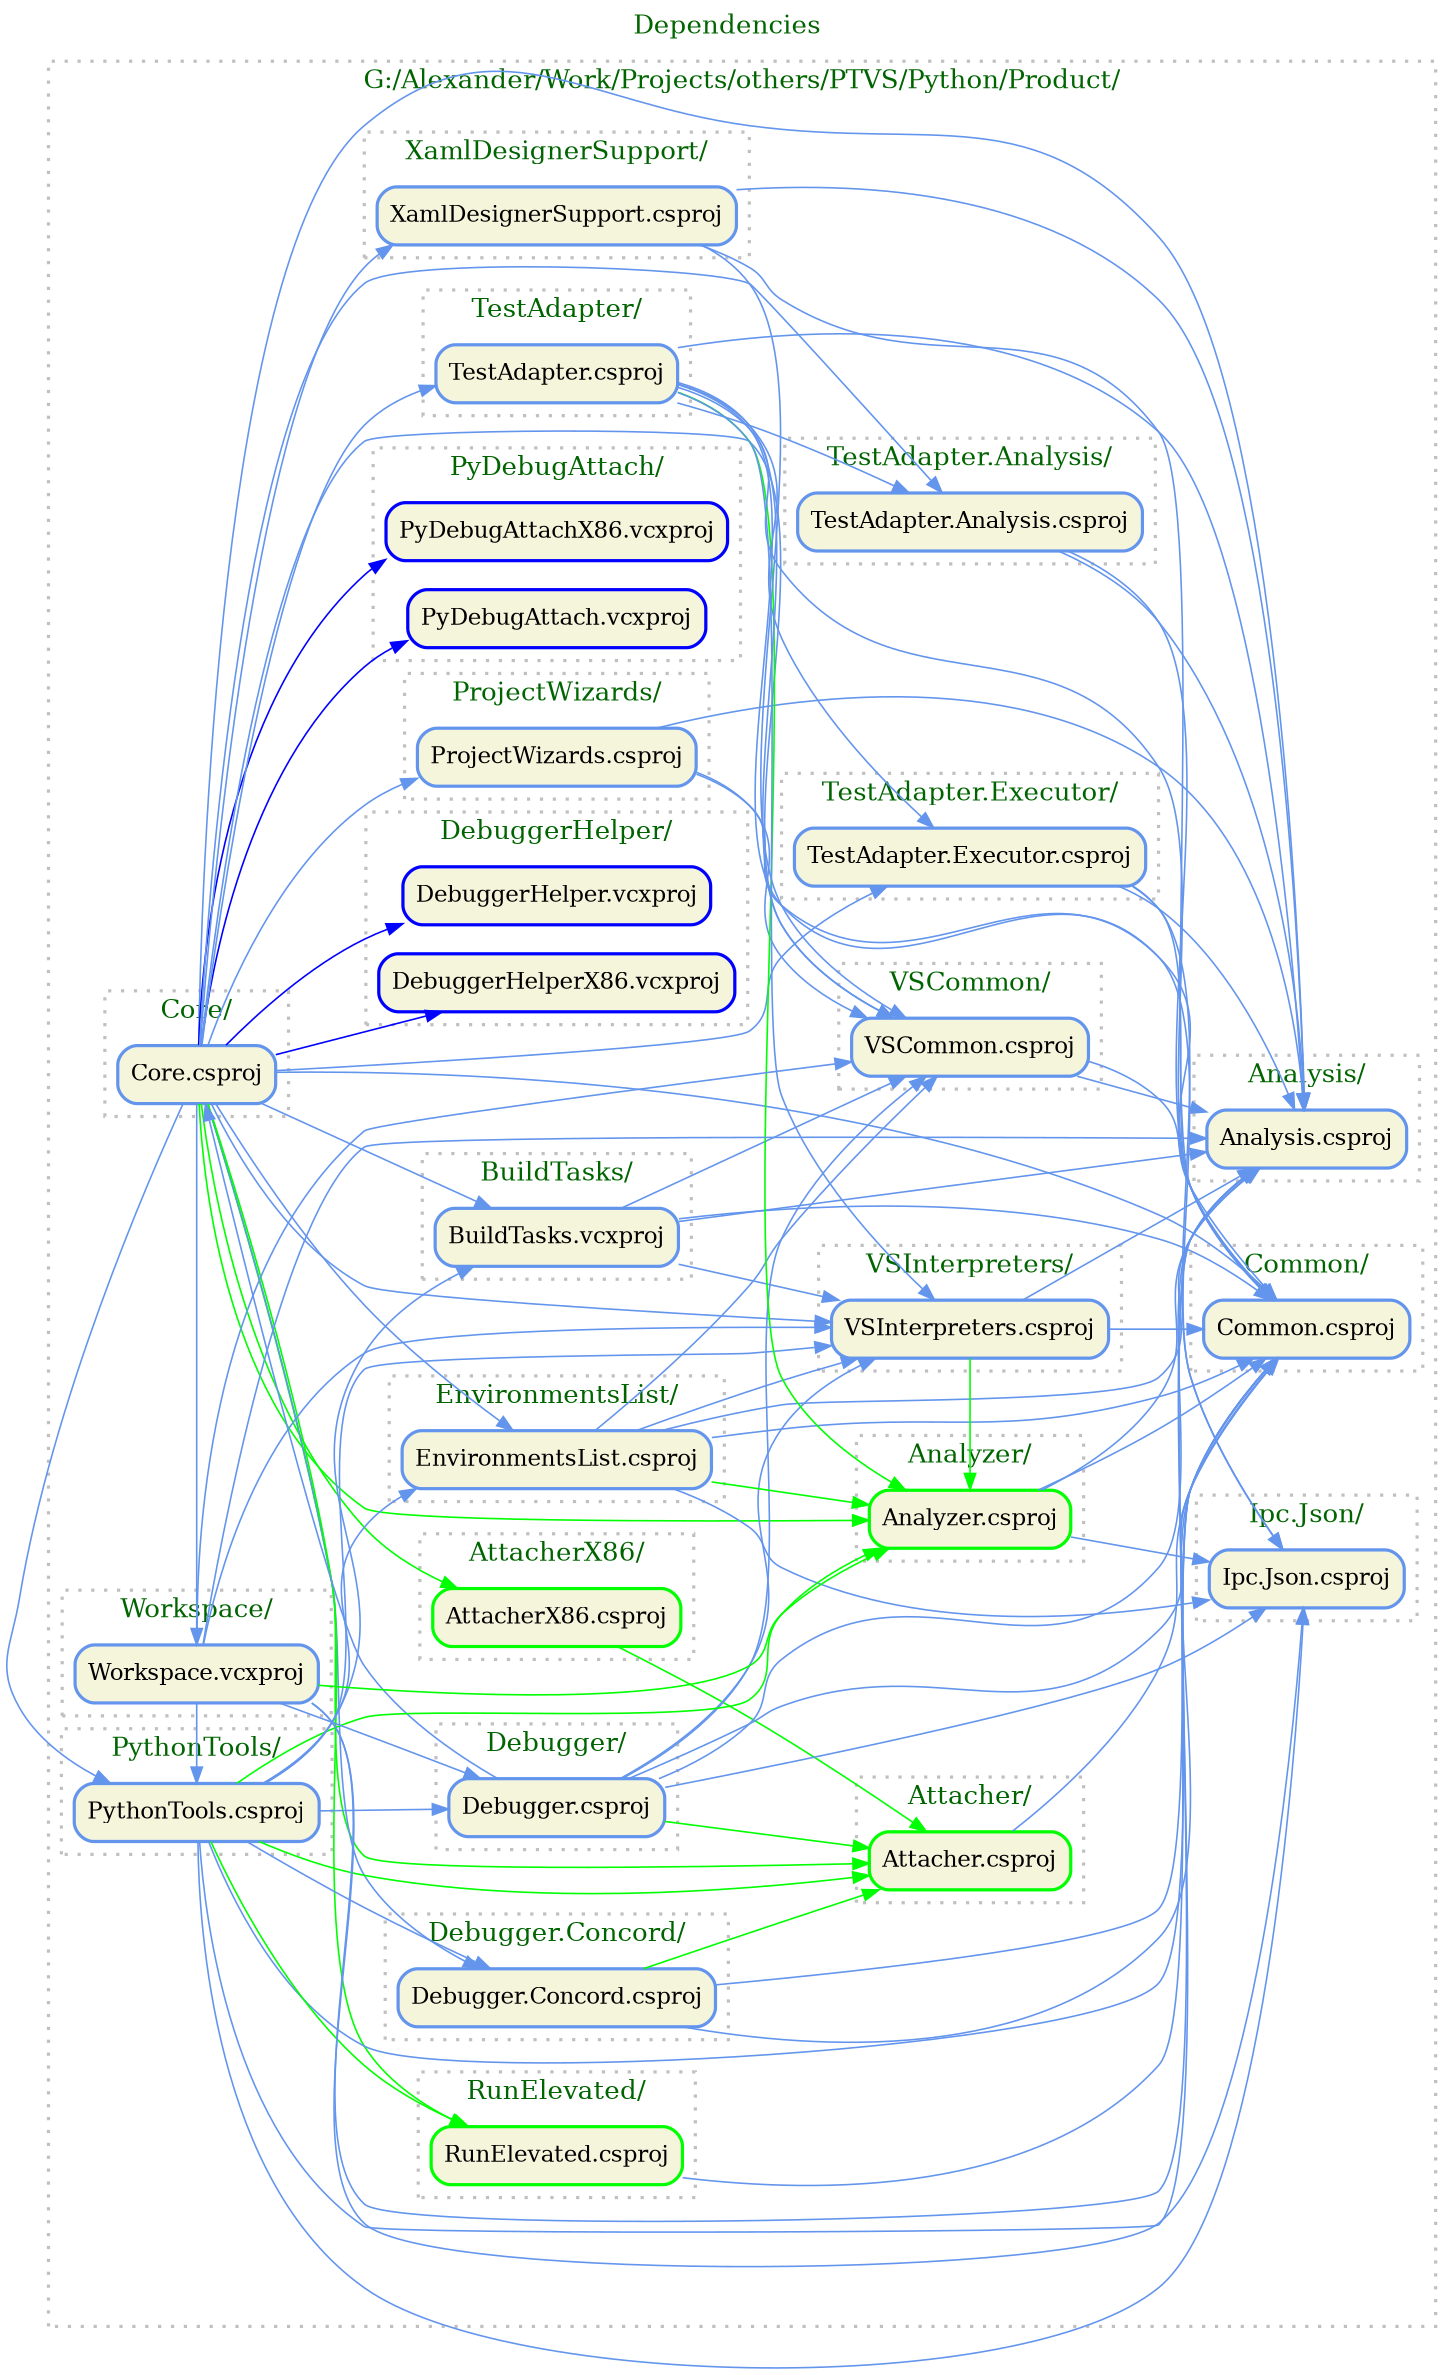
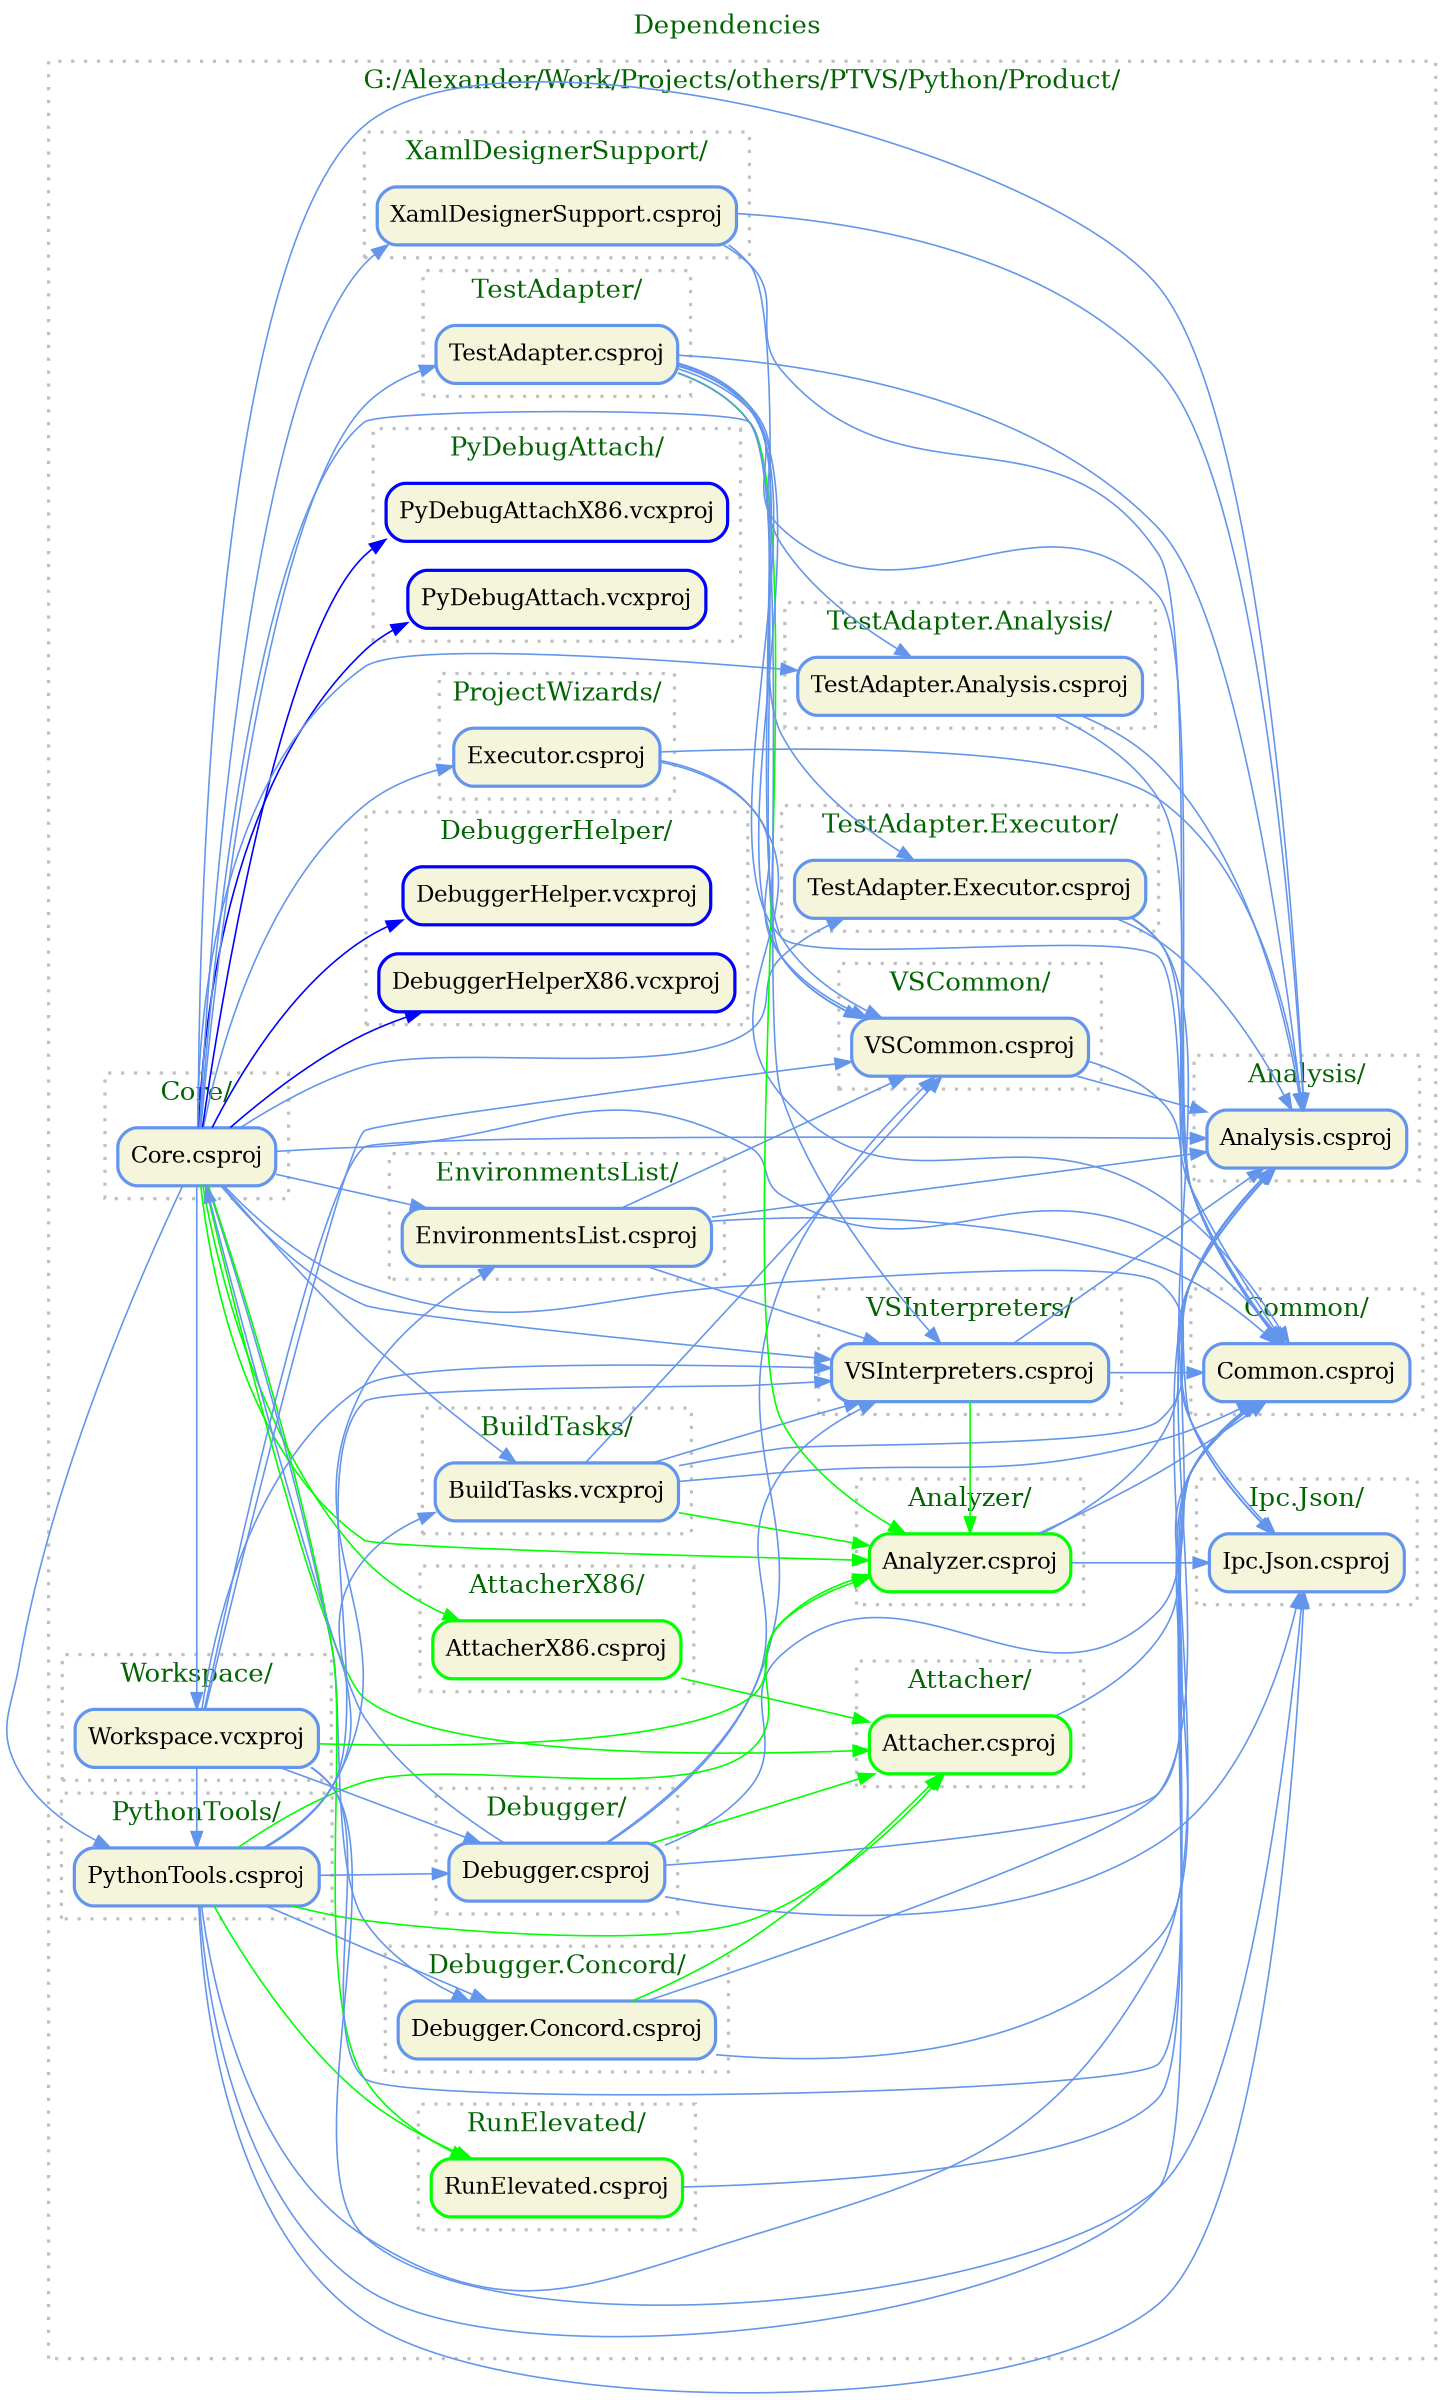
node "ProjectWizards.csproj": label "ProjectWizards.csproj" -> "Executor.csproj"
edge "EnvironmentsList.csproj" -> "Analyzer.csproj": now "BuildTasks.vcxproj" -> "Analyzer.csproj"
edge "EnvironmentsList.csproj" -> "Ipc.Json.csproj": now "Core.csproj" -> "Ipc.Json.csproj"
